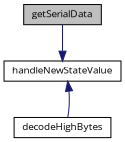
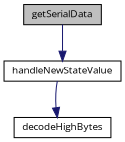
edge "decodeHighBytes" -> "handleNewStateValue": reversed
